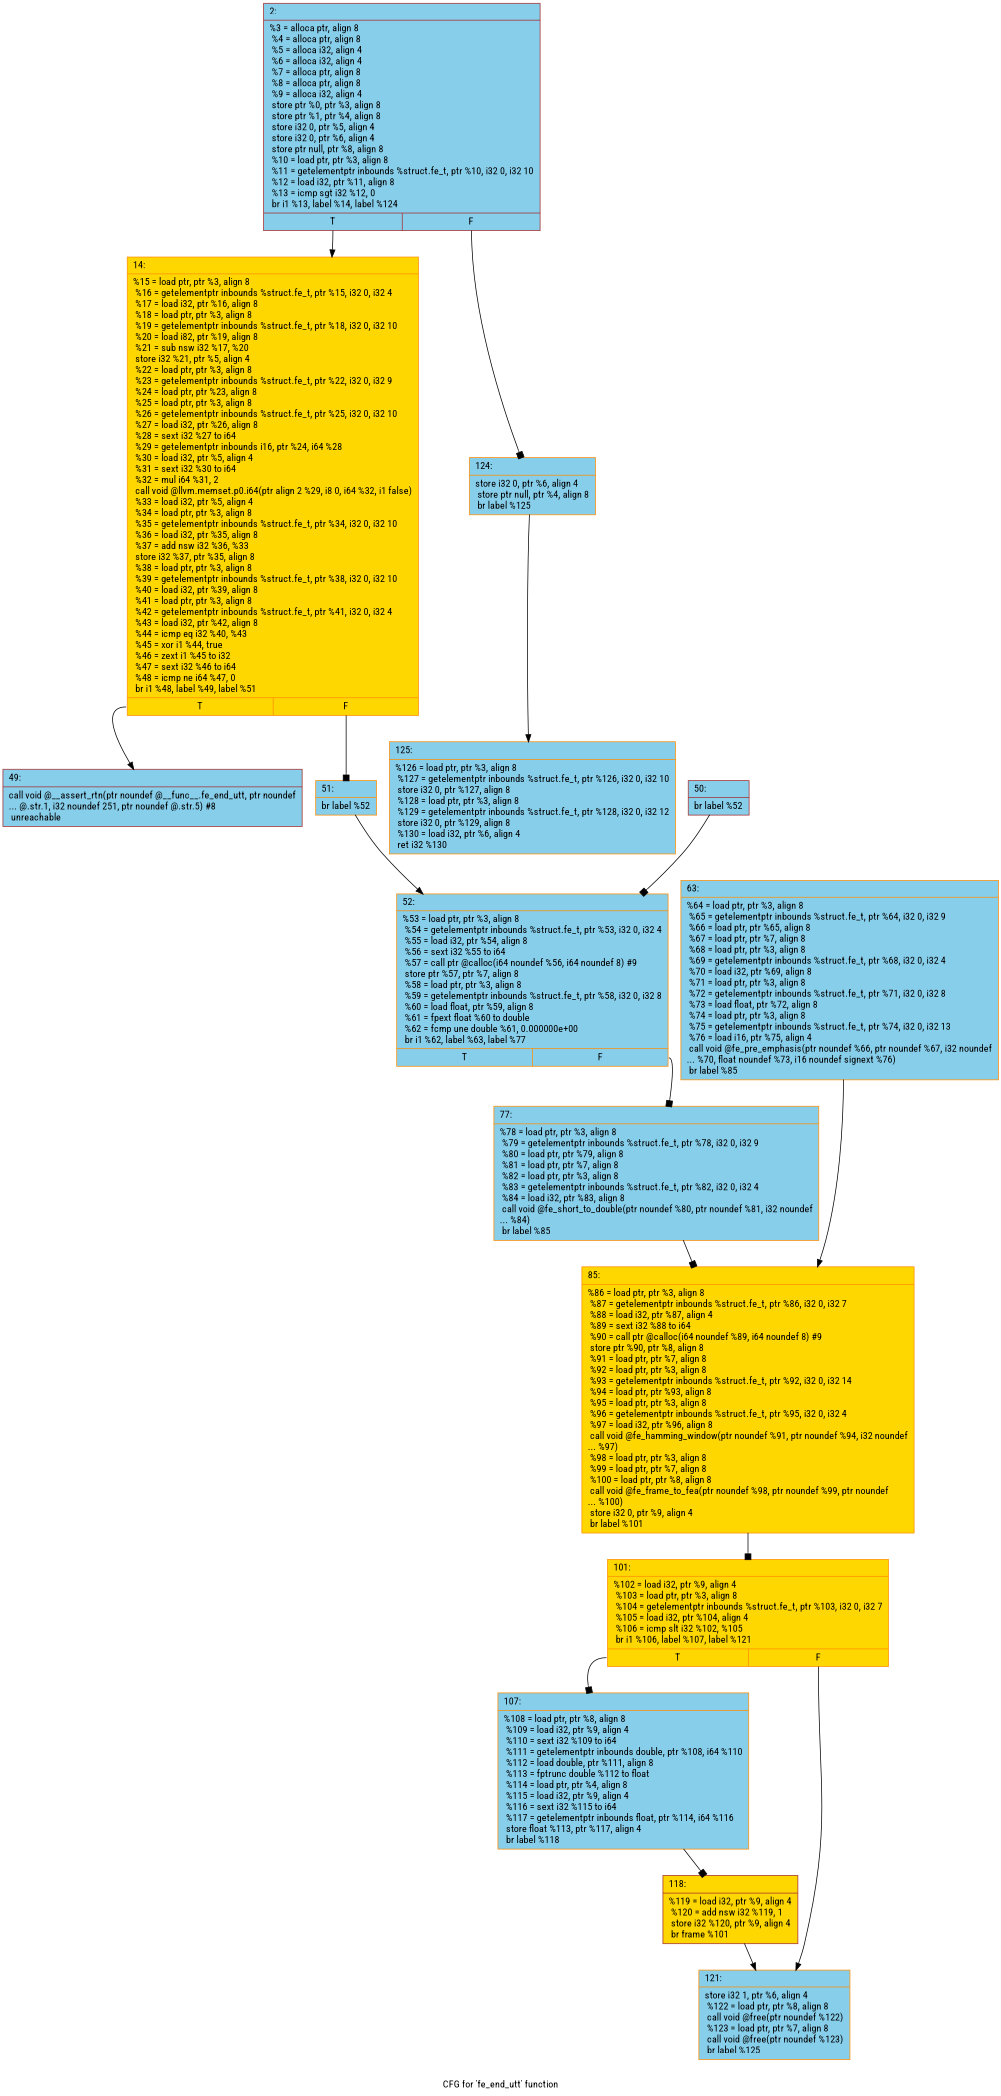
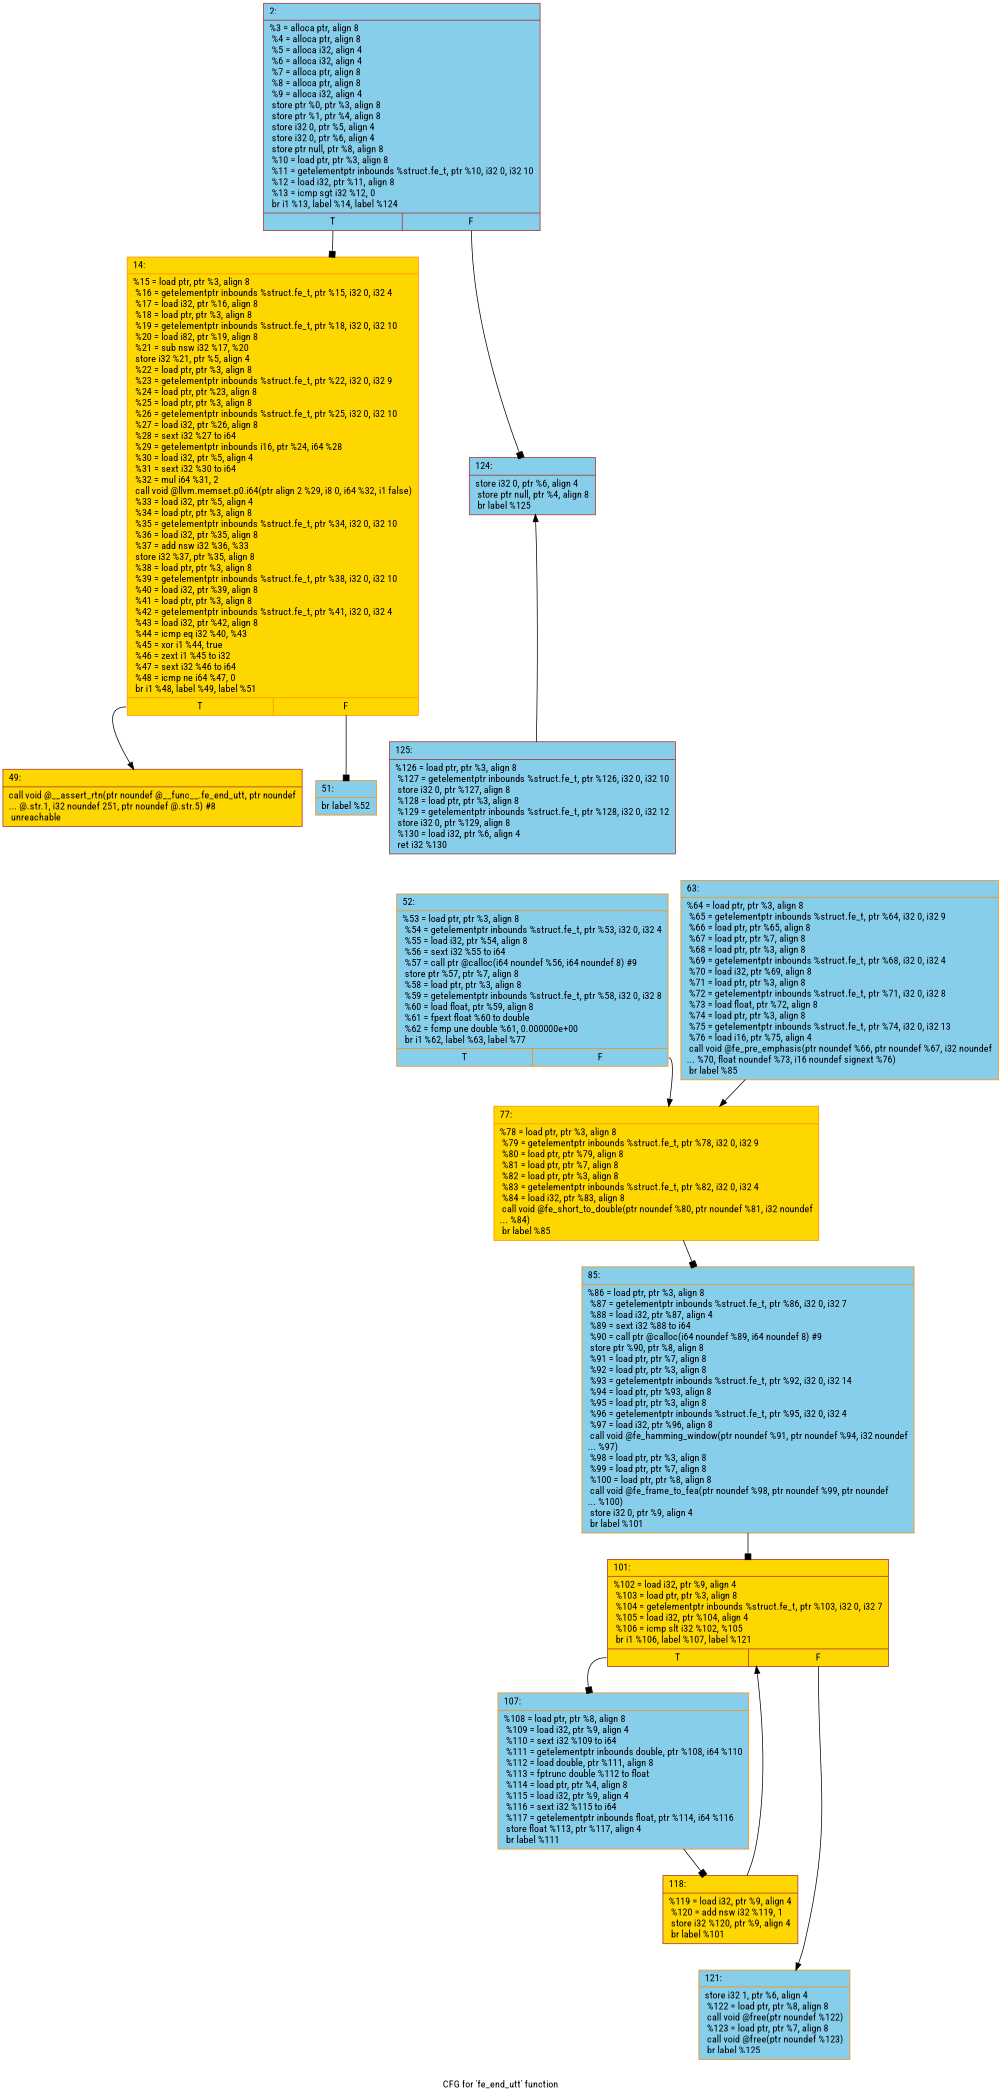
edge "2:" -> "14:": arrowhead normal -> box
node "124:": color darkorange -> brown
edge "124:" -> "125:": reversed
node "49:": fillcolor skyblue -> gold
node "125:": color darkorange -> brown
node "50:": removed
edge "51:" -> "52:": removed
edge "52:" -> "77:": arrowhead box -> normal
edge "63:" -> "85:": now "63:" -> "77:"
node "77:": fillcolor skyblue -> gold
node "85:": fillcolor gold -> skyblue
node "101:": color darkorange -> brown
node "107:": text "br label %118" -> "br label %111"
node "118:": text "br frame %101" -> "br label %101"
edge "118:" -> "121:": now "118:" -> "101:"
